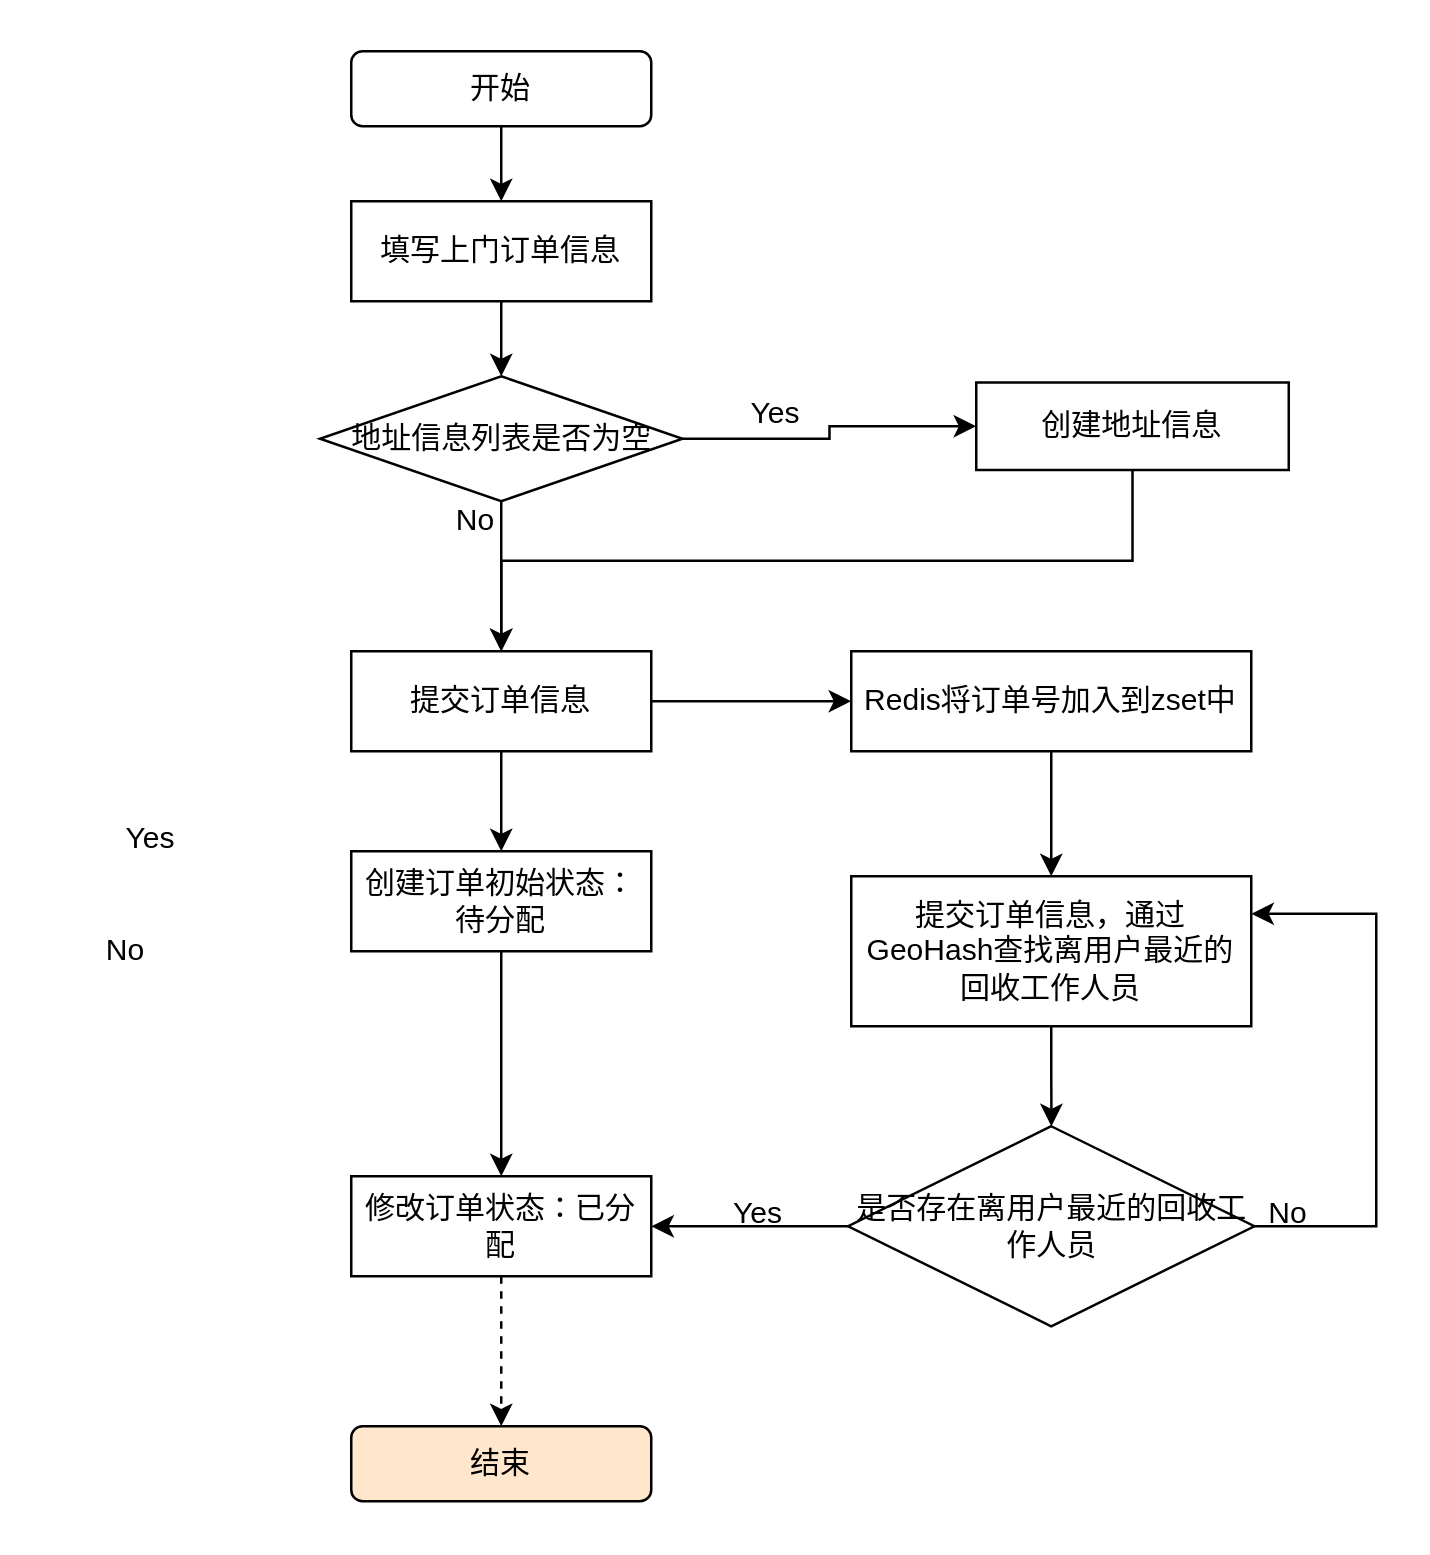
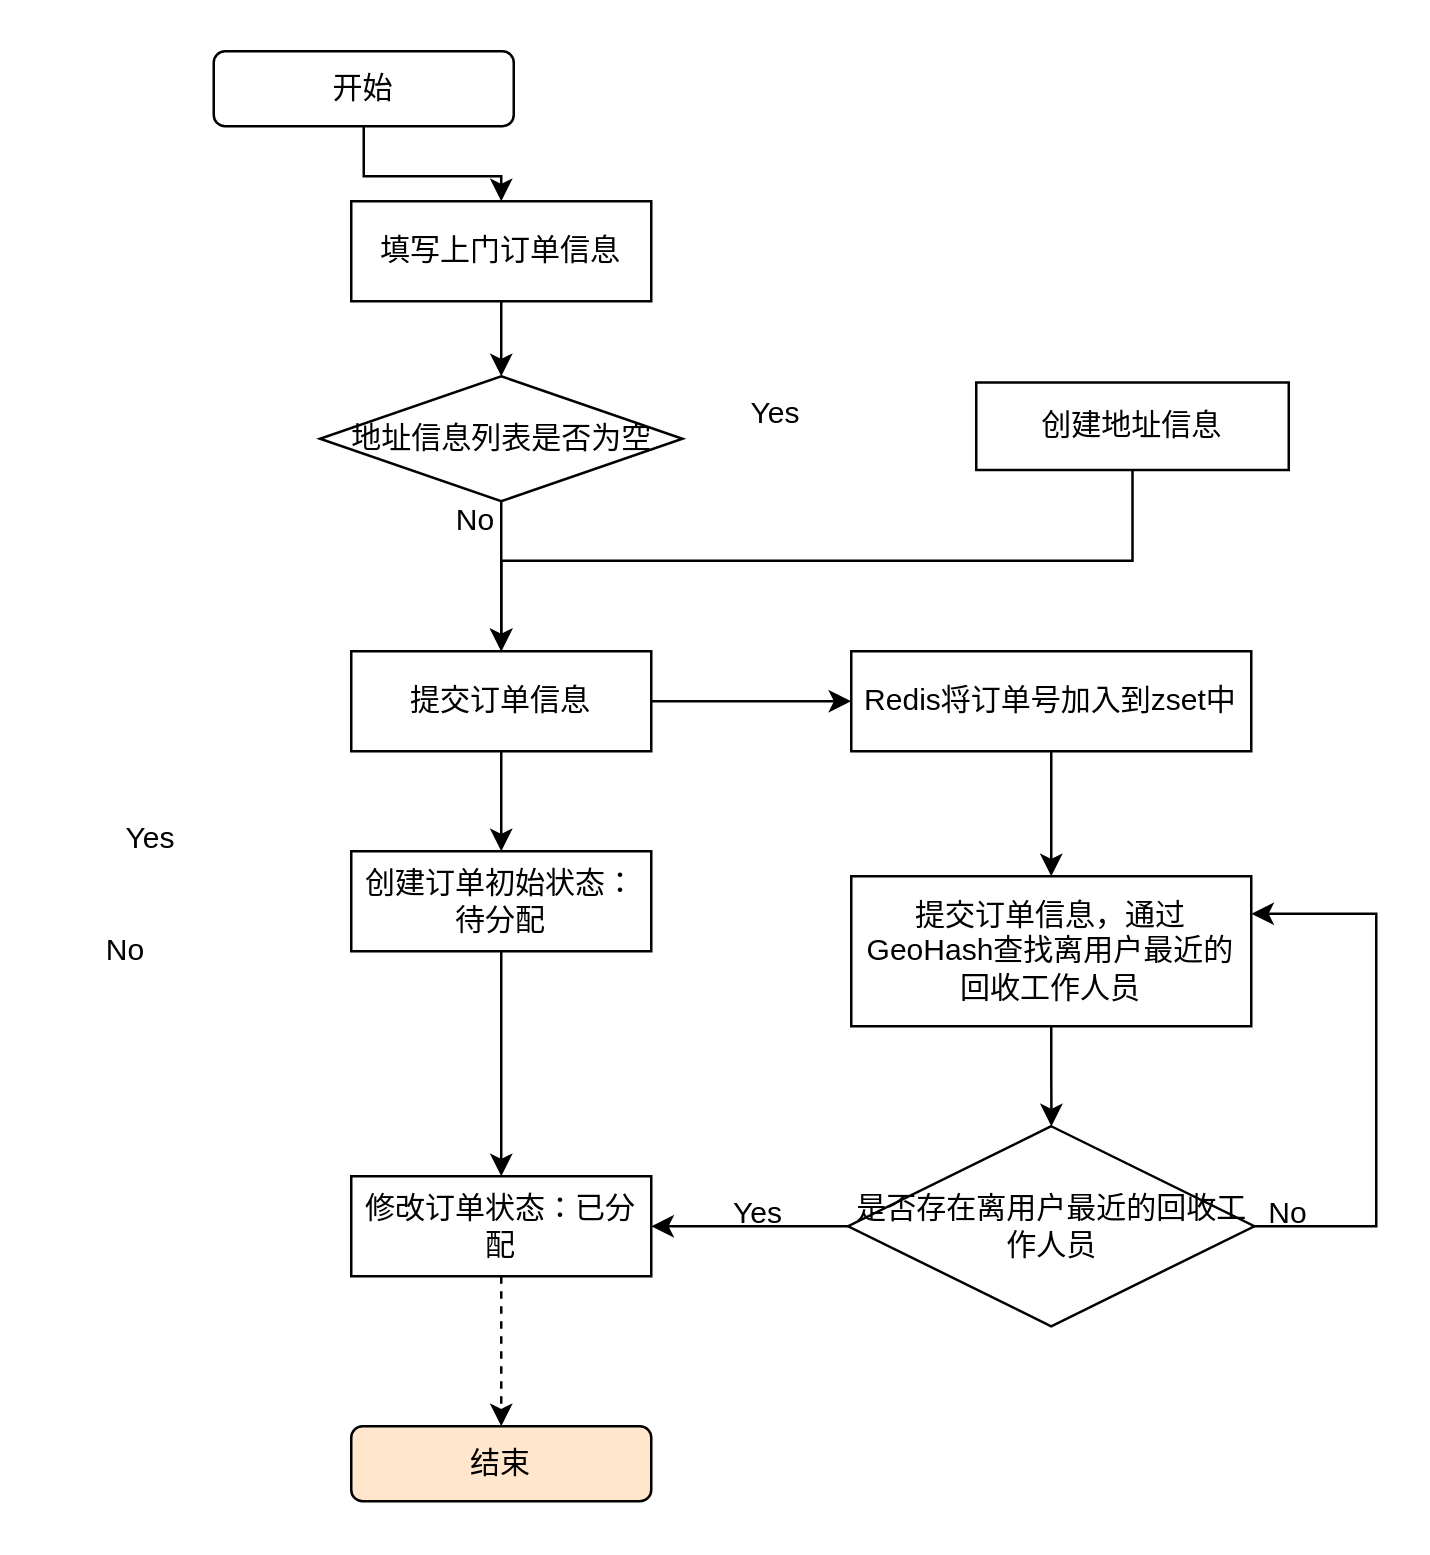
node "开始": moved (501, 89) -> (364, 89)
edge "地址信息列表是否为空" -> "创建地址信息": removed
